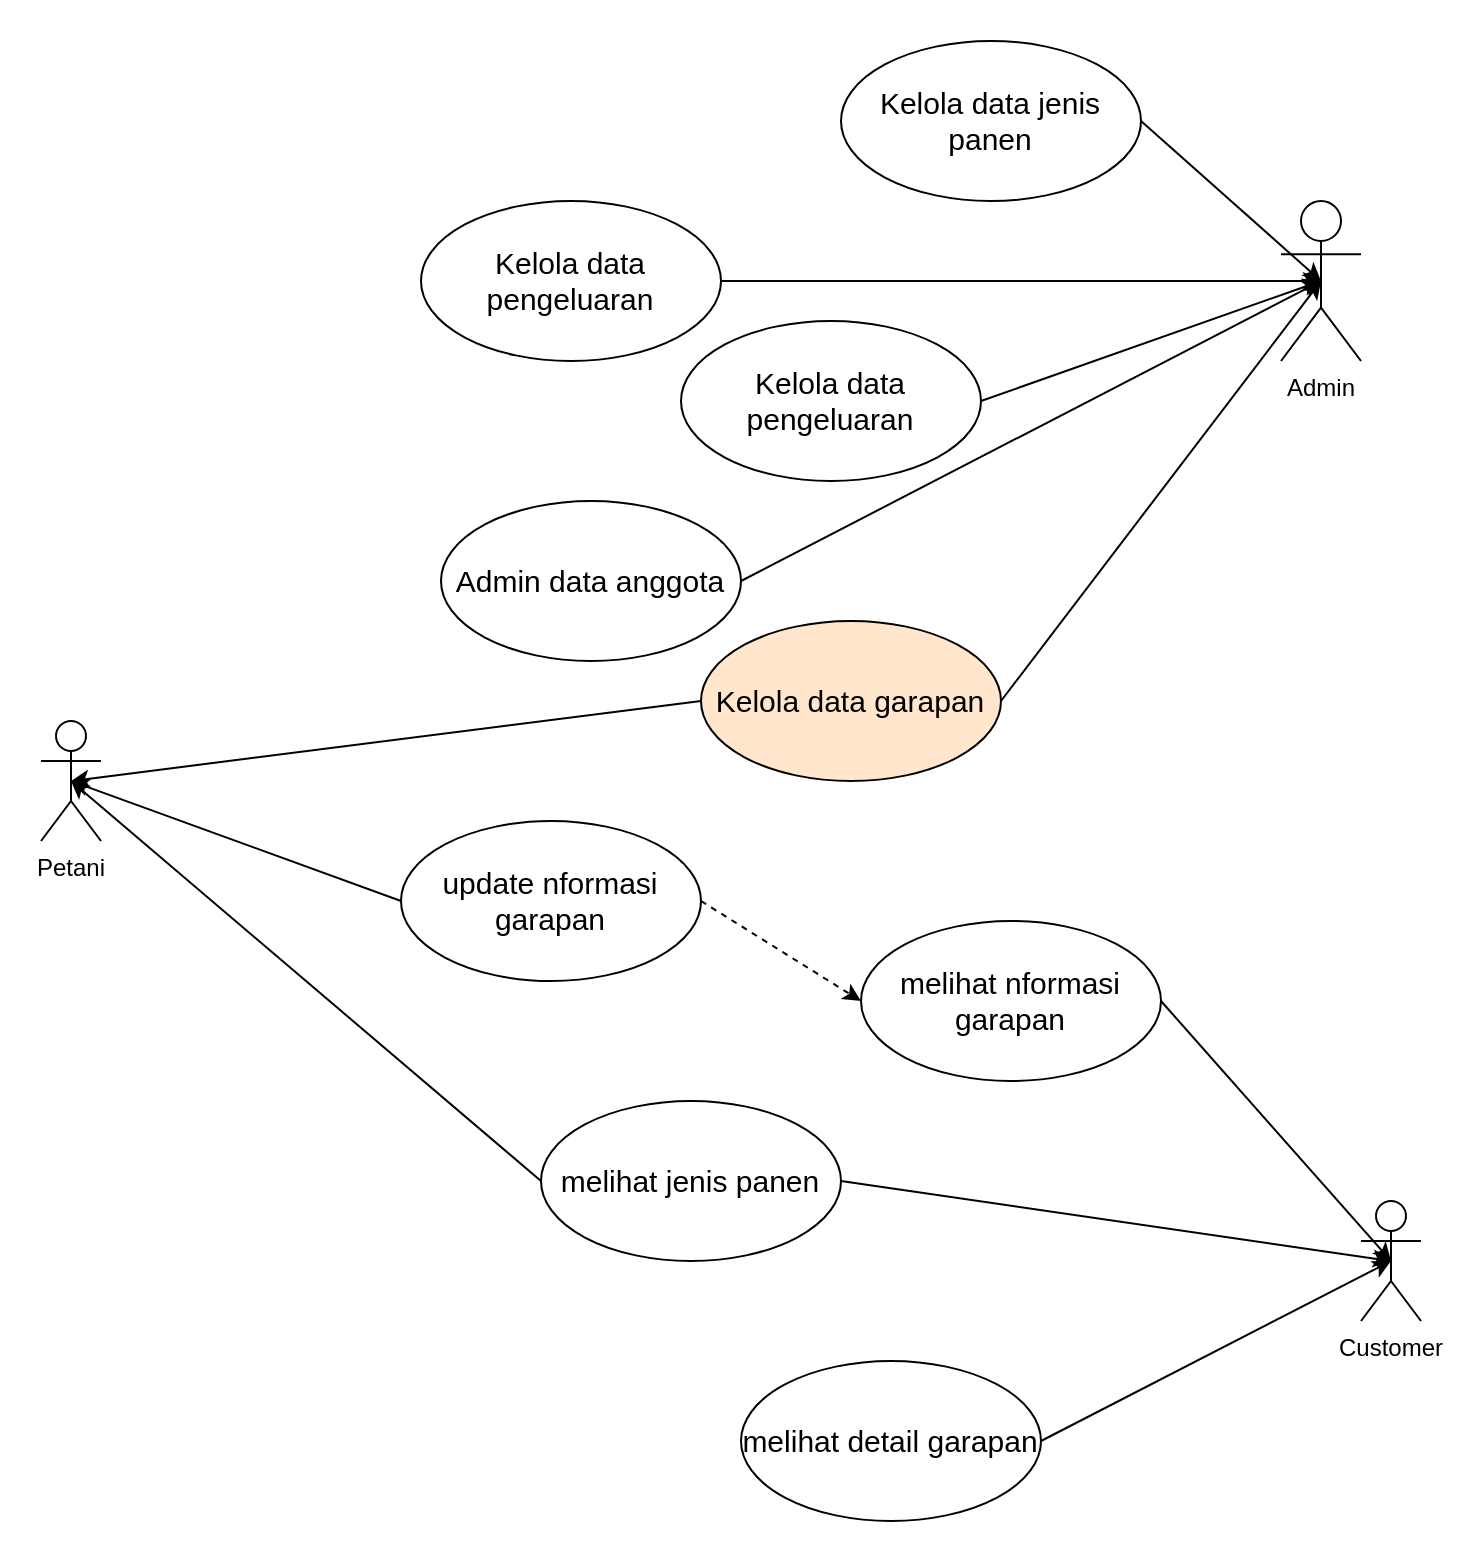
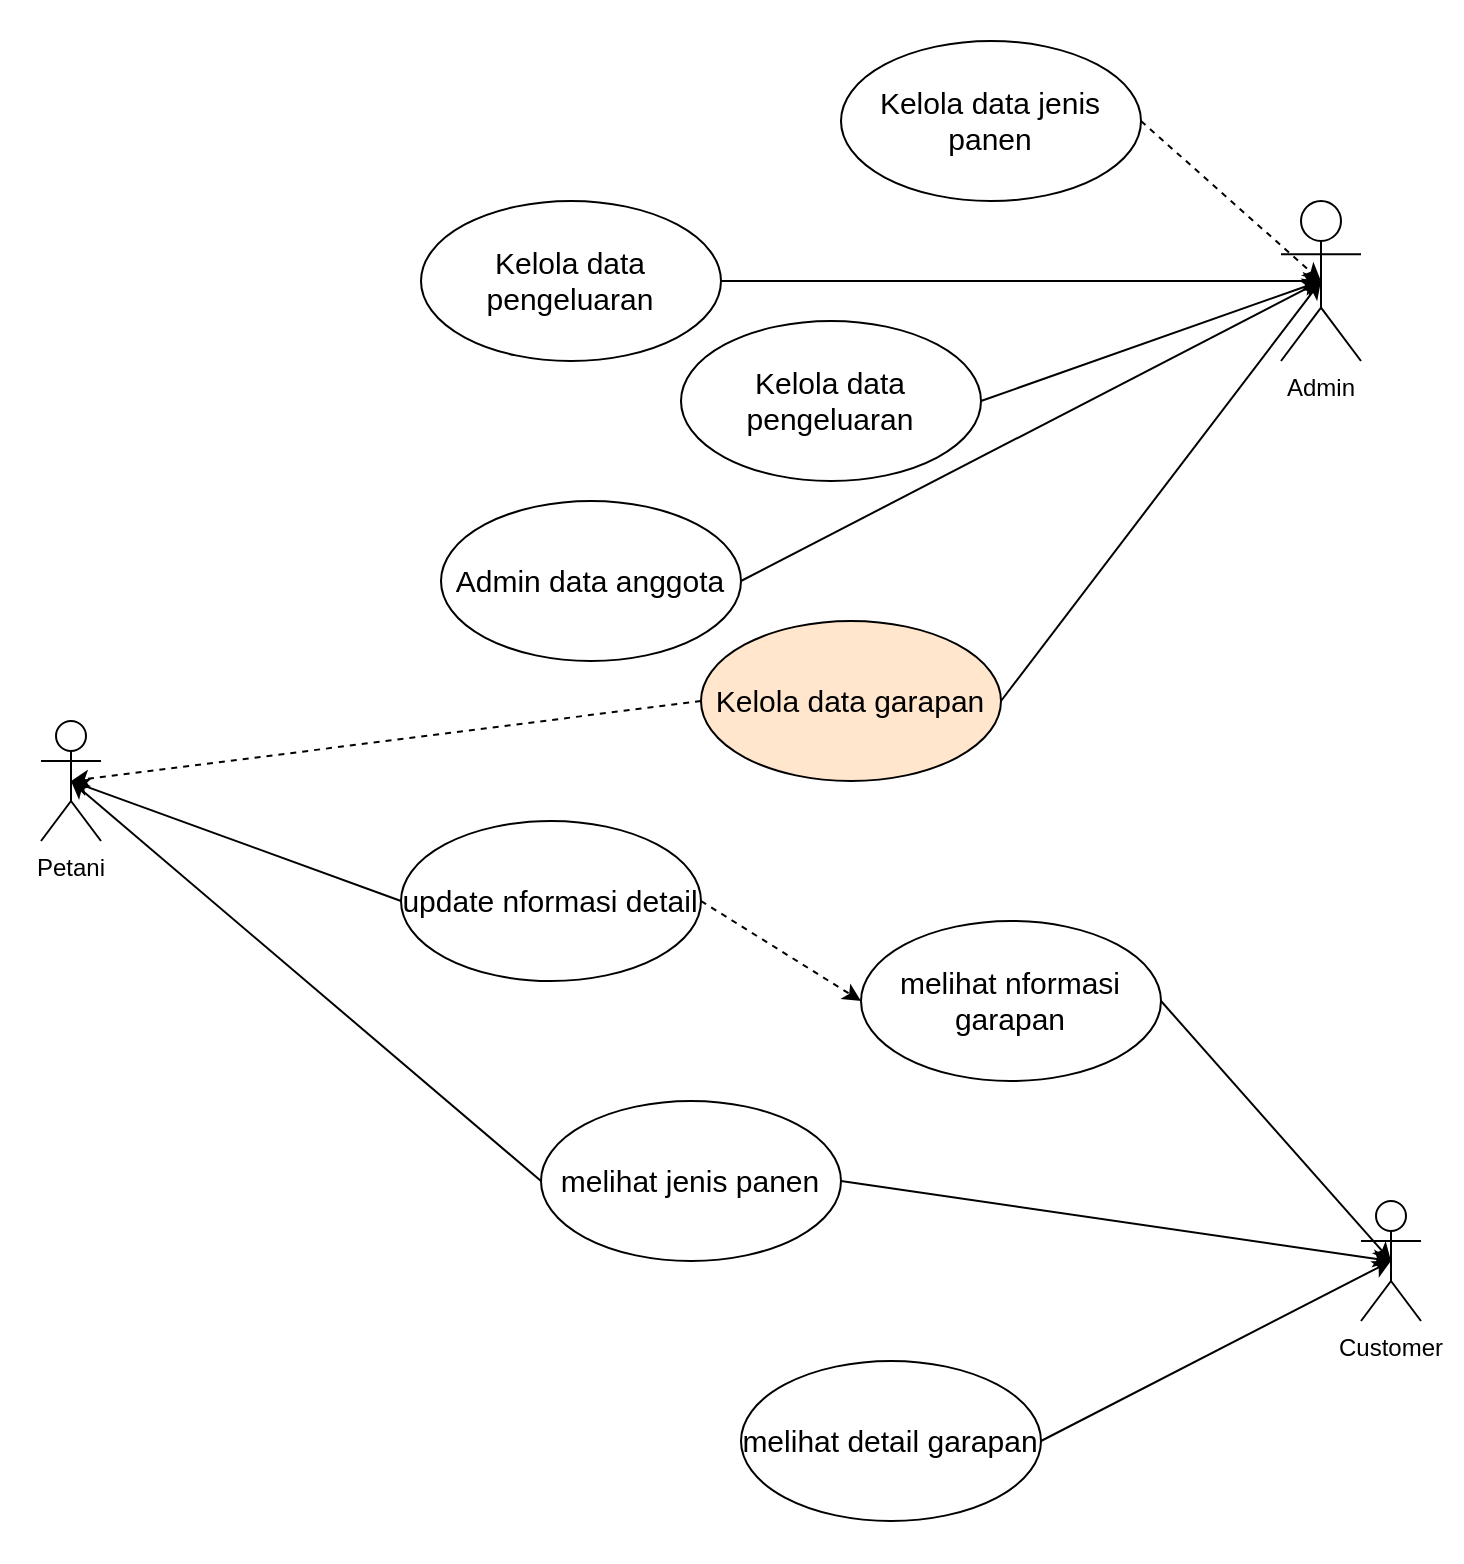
edge "Kelola data jenis panen" -> "Admin": style solid -> dashed
edge "Kelola data garapan" -> "Petani": style solid -> dashed
node "update nformasi garapan": label "update nformasi garapan" -> "update nformasi detail"
